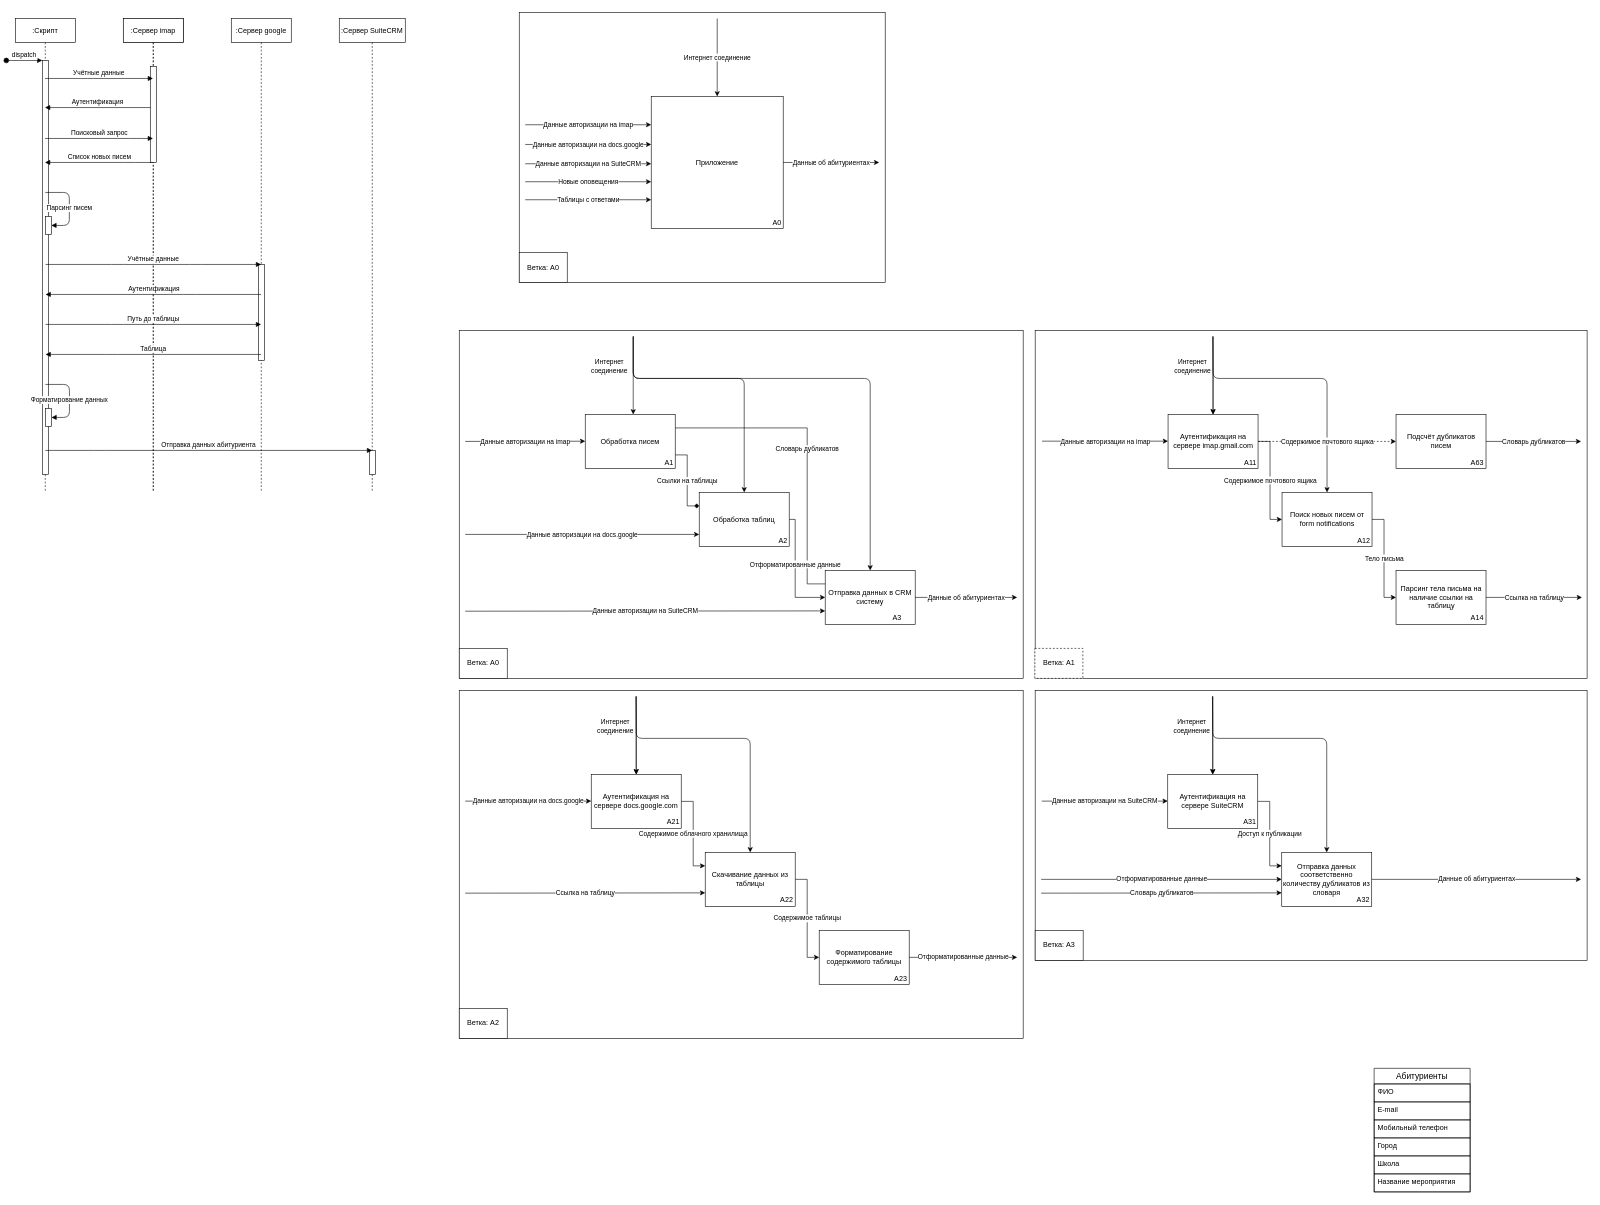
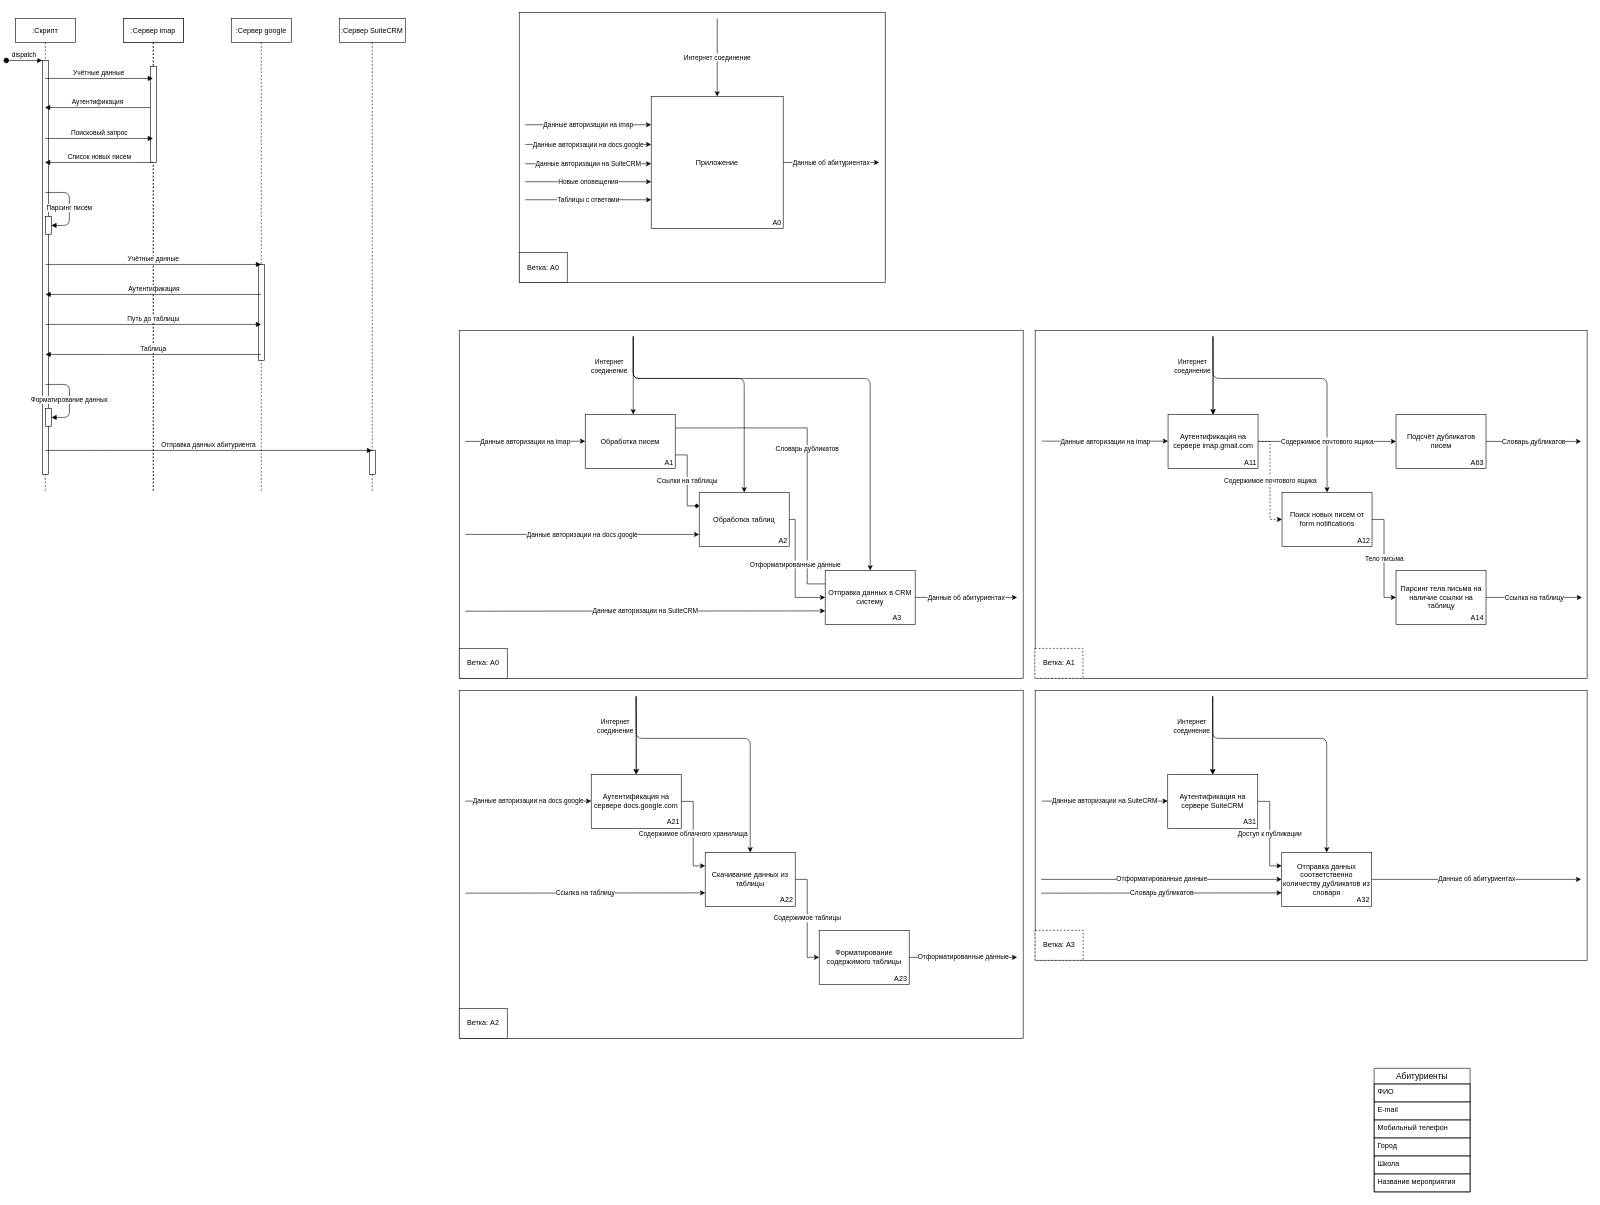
edge "Аутентификация на сервере imap.gmail.com" -> "Подсчёт дубликатов писем": style dashed -> solid
edge "Аутентификация на сервере imap.gmail.com" -> "Поиск новых писем от form notifications": style solid -> dashed
node "Ветка: А3": style solid -> dashed
